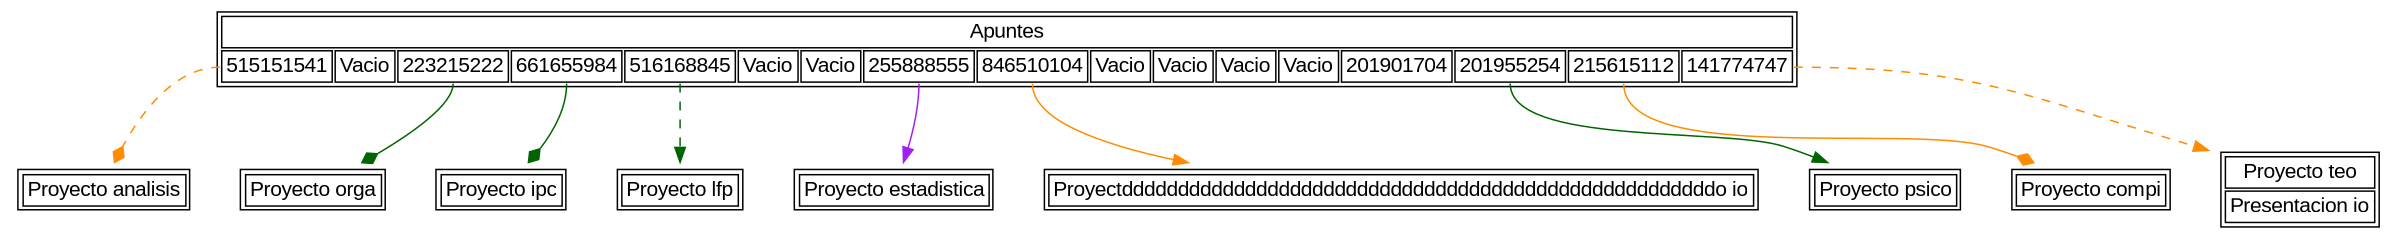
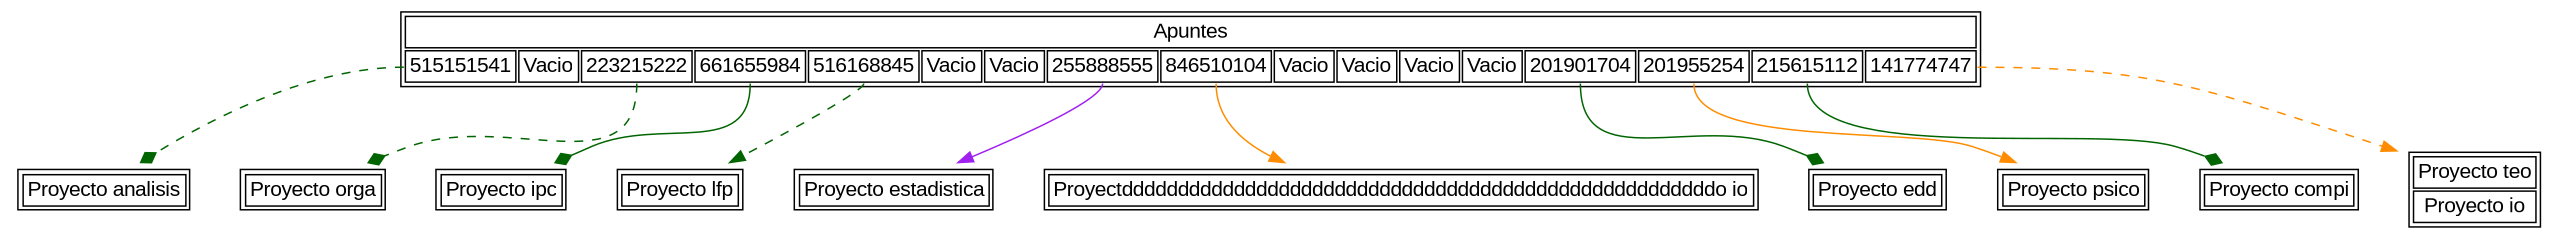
edge "Apuntes" -> "Proyecto analisis": color darkorange -> darkgreen
edge "Apuntes" -> "Proyecto orga": style solid -> dashed
edge "Apuntes" -> "Proyecto psico": color darkgreen -> darkorange
edge "Apuntes" -> "Proyecto compi": color darkorange -> darkgreen
node "Proyecto edd": added
node "Proyecto teo": text "Presentacion io" -> "Proyecto io"
